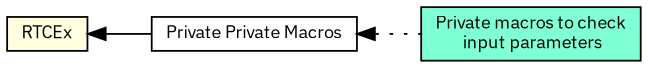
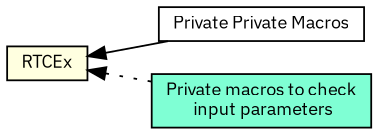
edge "Private macros to check input parameters" -> "Private Private Macros": now "Private macros to check input parameters" -> "RTCEx"
